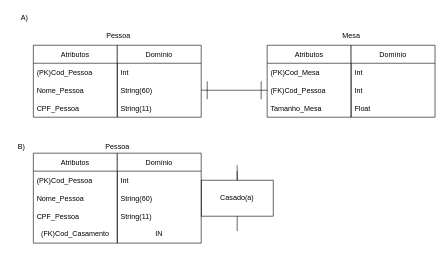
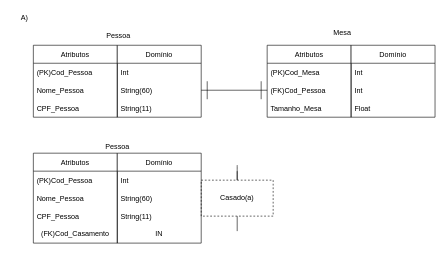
node "Mesa": moved (351, 36) -> (342, 33)
node "B)": removed
node "Casado(a)": style solid -> dashed
